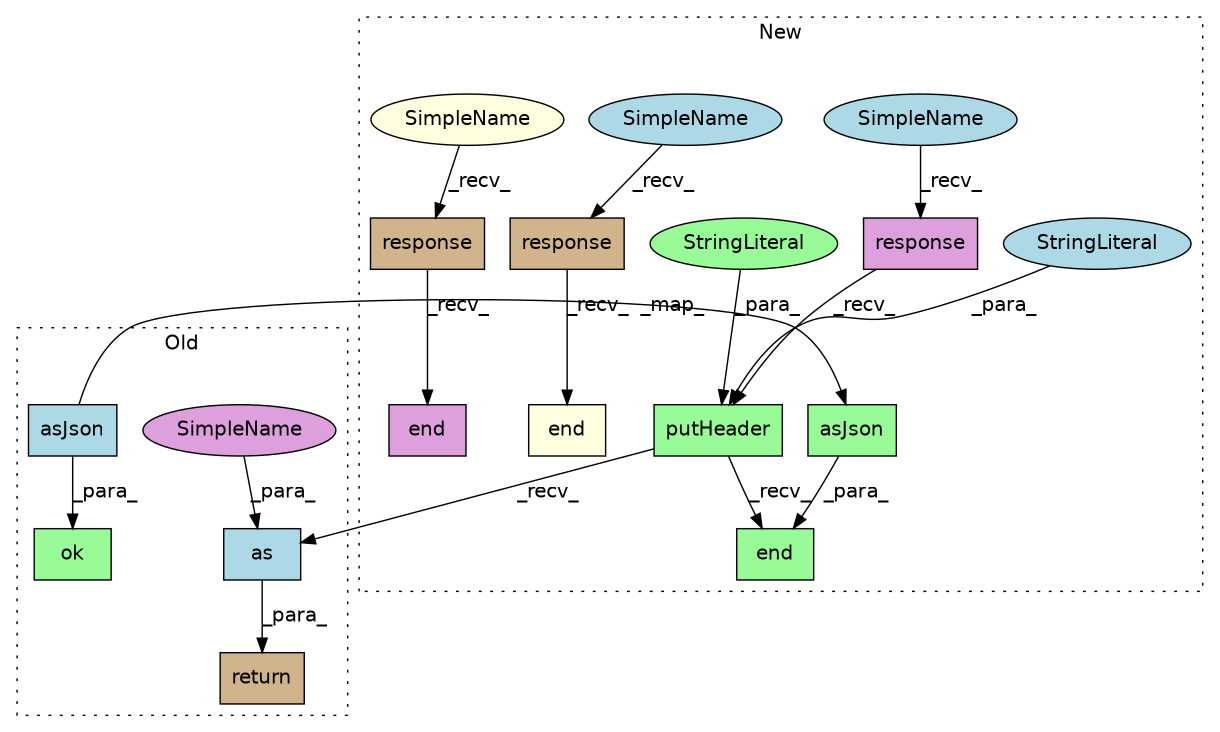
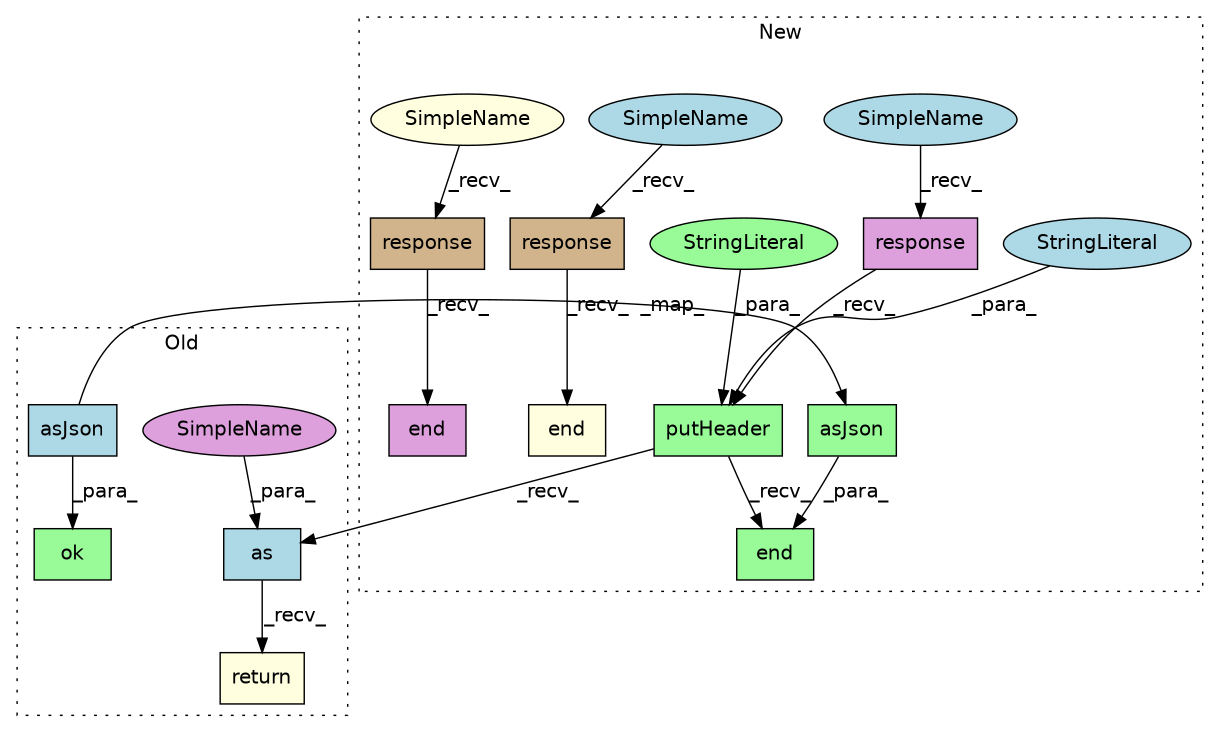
edge "as" -> "return": label "_para_" -> "_recv_"
node "return": fillcolor tan -> lightyellow
